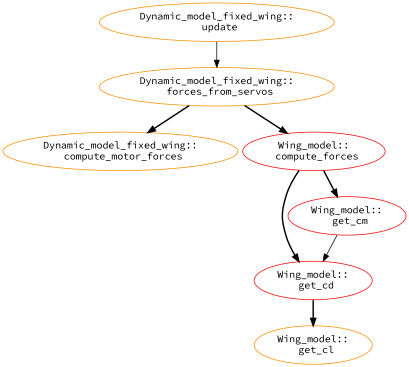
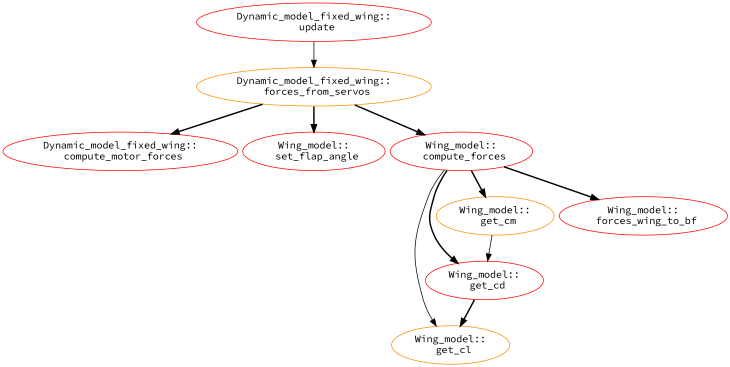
node "Dynamic_model_fixed_wing:: update": color darkorange -> red
node "Dynamic_model_fixed_wing:: compute_motor_forces": color darkorange -> red
node "Wing_model:: set_flap_angle": added
node "Wing_model:: get_cm": color red -> darkorange
node "Wing_model:: forces_wing_to_bf": added
edge "Wing_model:: compute_forces" -> "Wing_model:: get_cl": added
